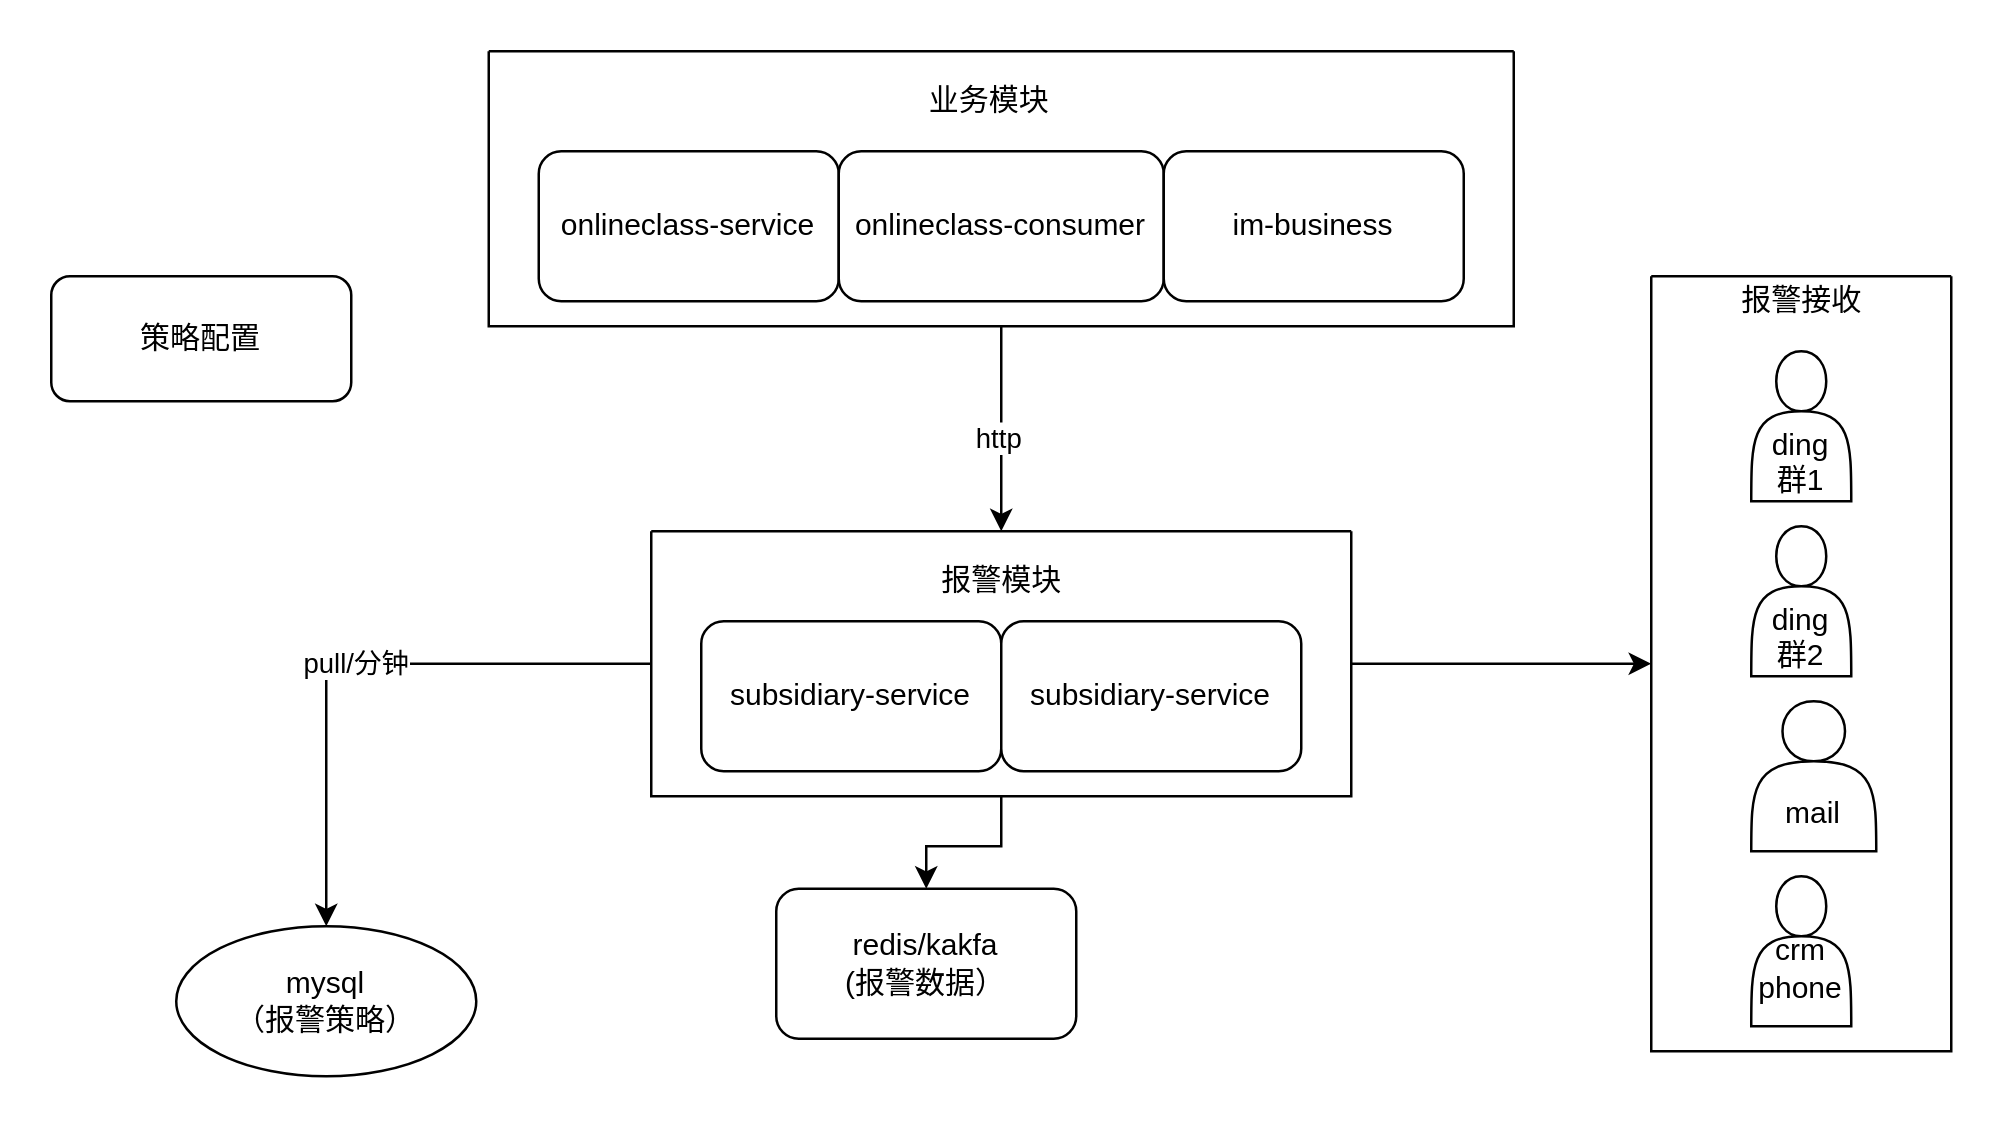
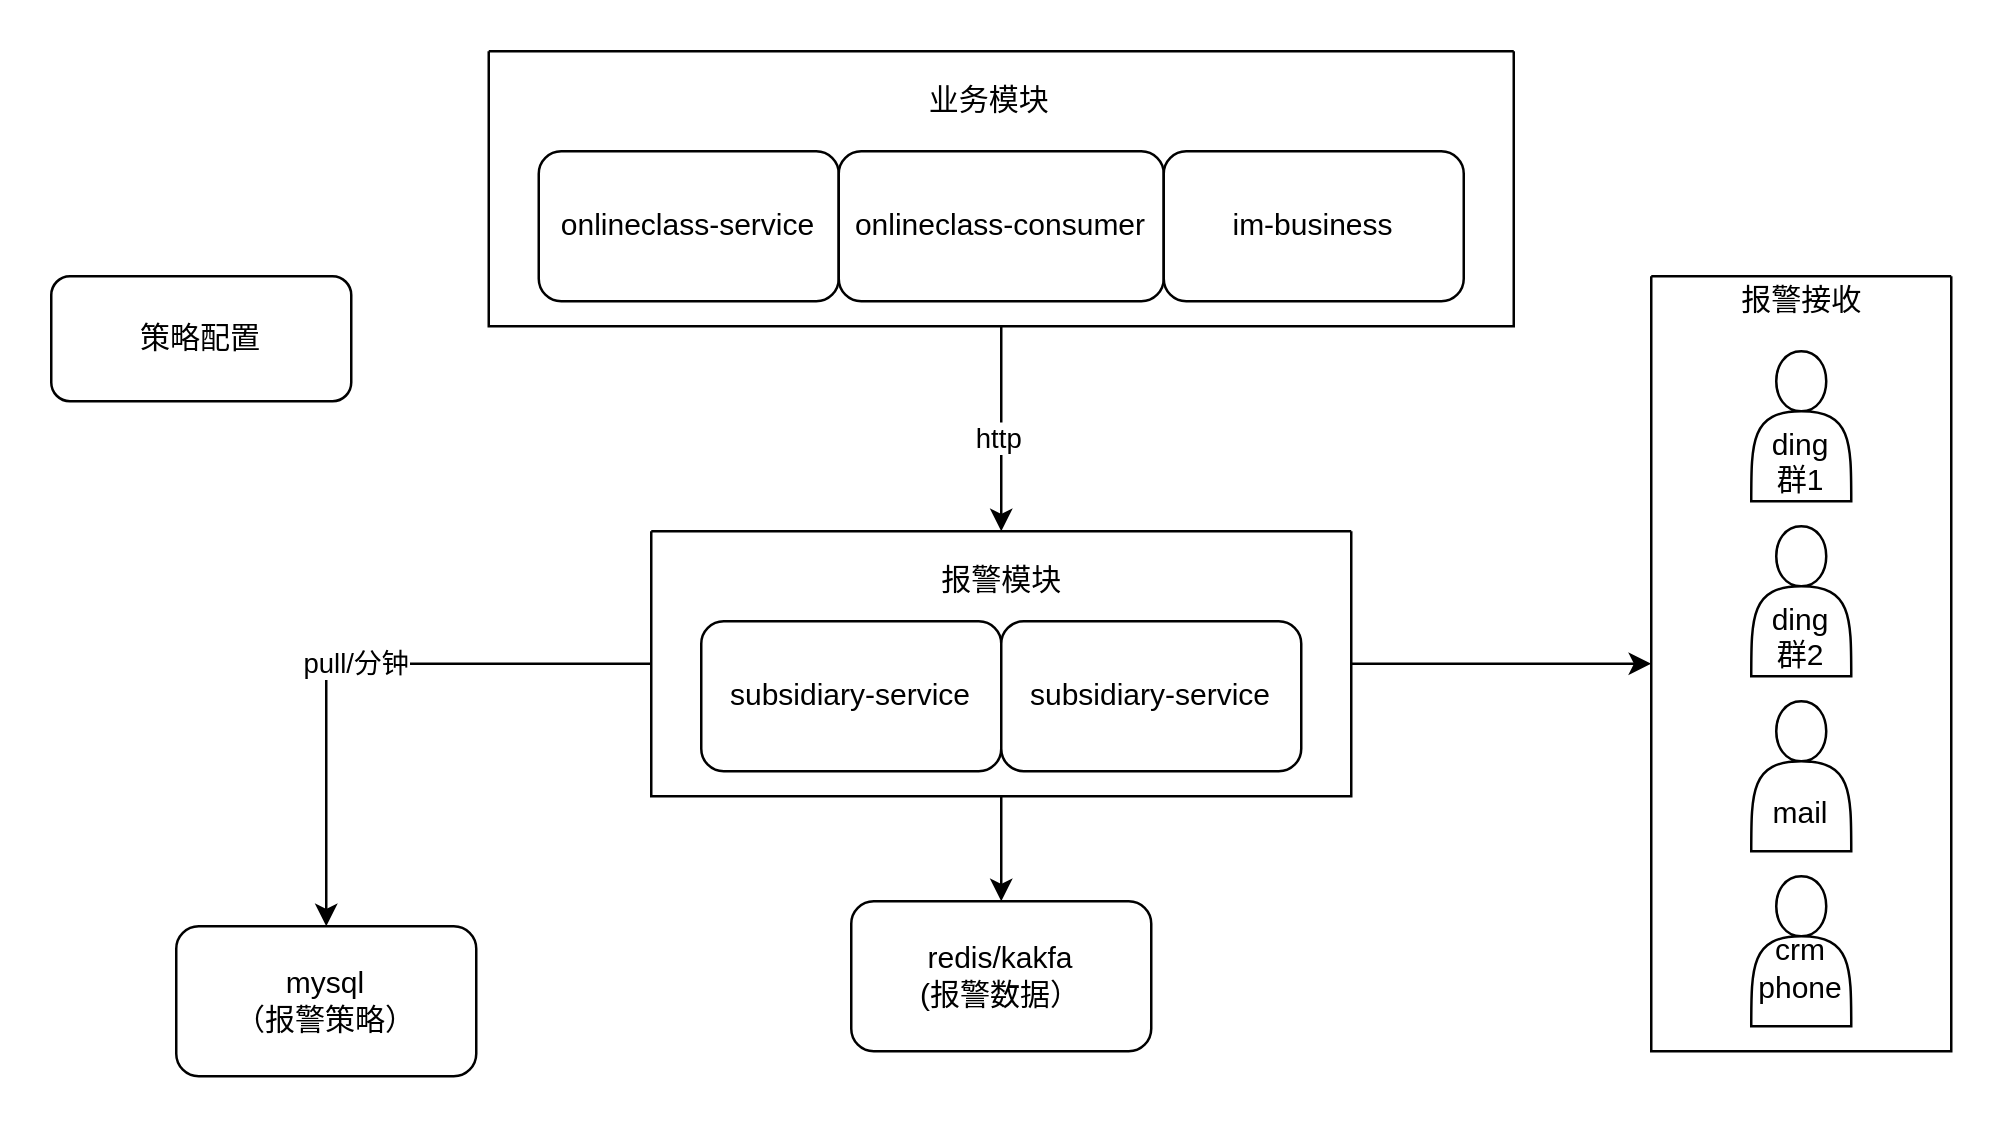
node "mail": size 125x150 -> 100x150
node "redis/kakfa (报警数据）": moved (926, 964) -> (1001, 976)
node "mysql （报警策略）": shape ellipse -> rounded rectangle
